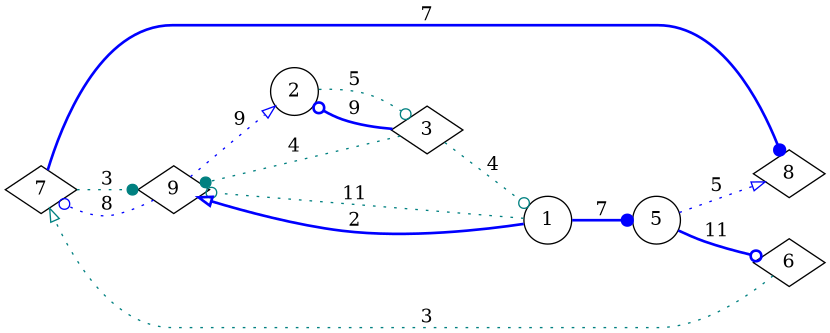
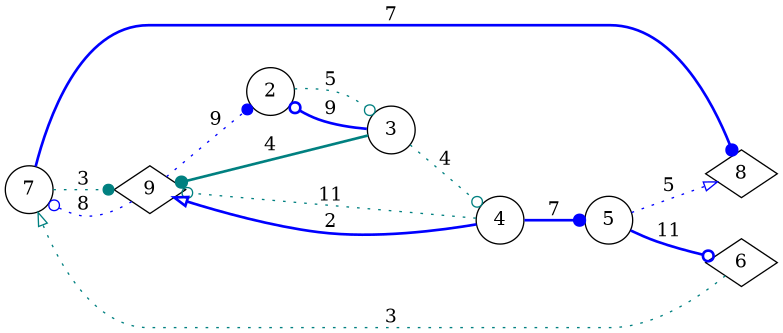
node "3": shape diamond -> circle
edge "9" -> "2": arrowhead onormal -> dot
edge "3" -> "9": style dotted -> bold
node "7": shape diamond -> circle
node "1": label "1" -> "4"
